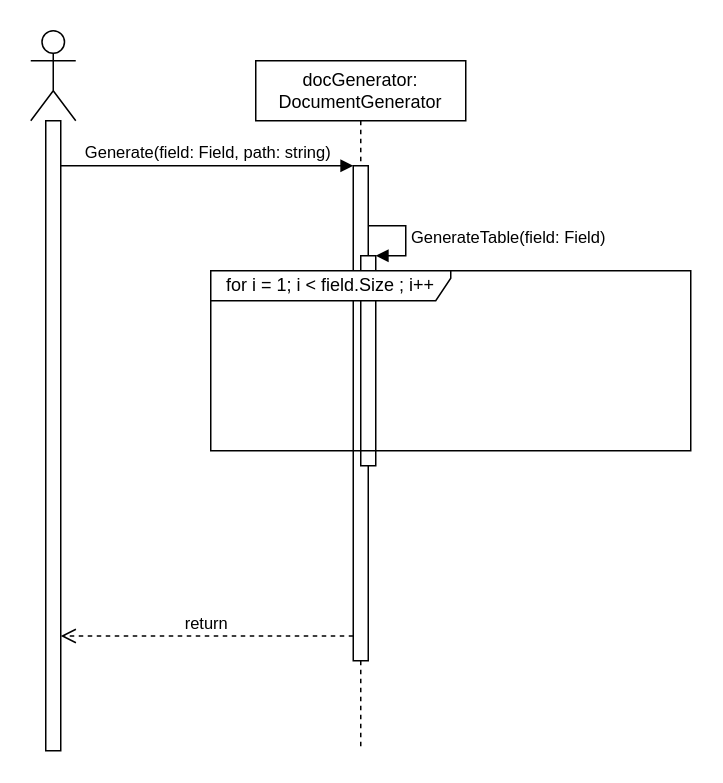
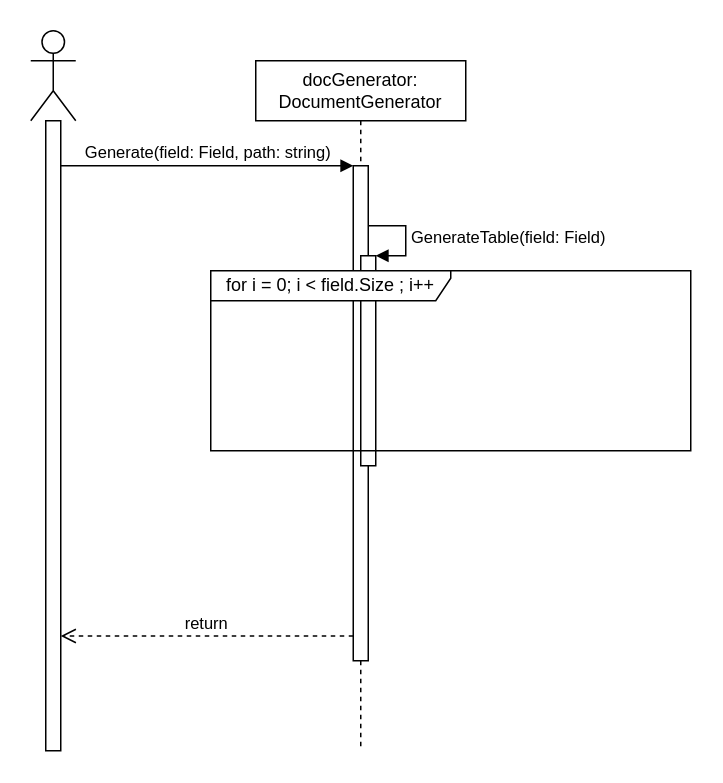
node "for i = 1; i < field.Size ; i++": label "for i = 1; i < field.Size ; i++" -> "for i = 0; i < field.Size ; i++"
